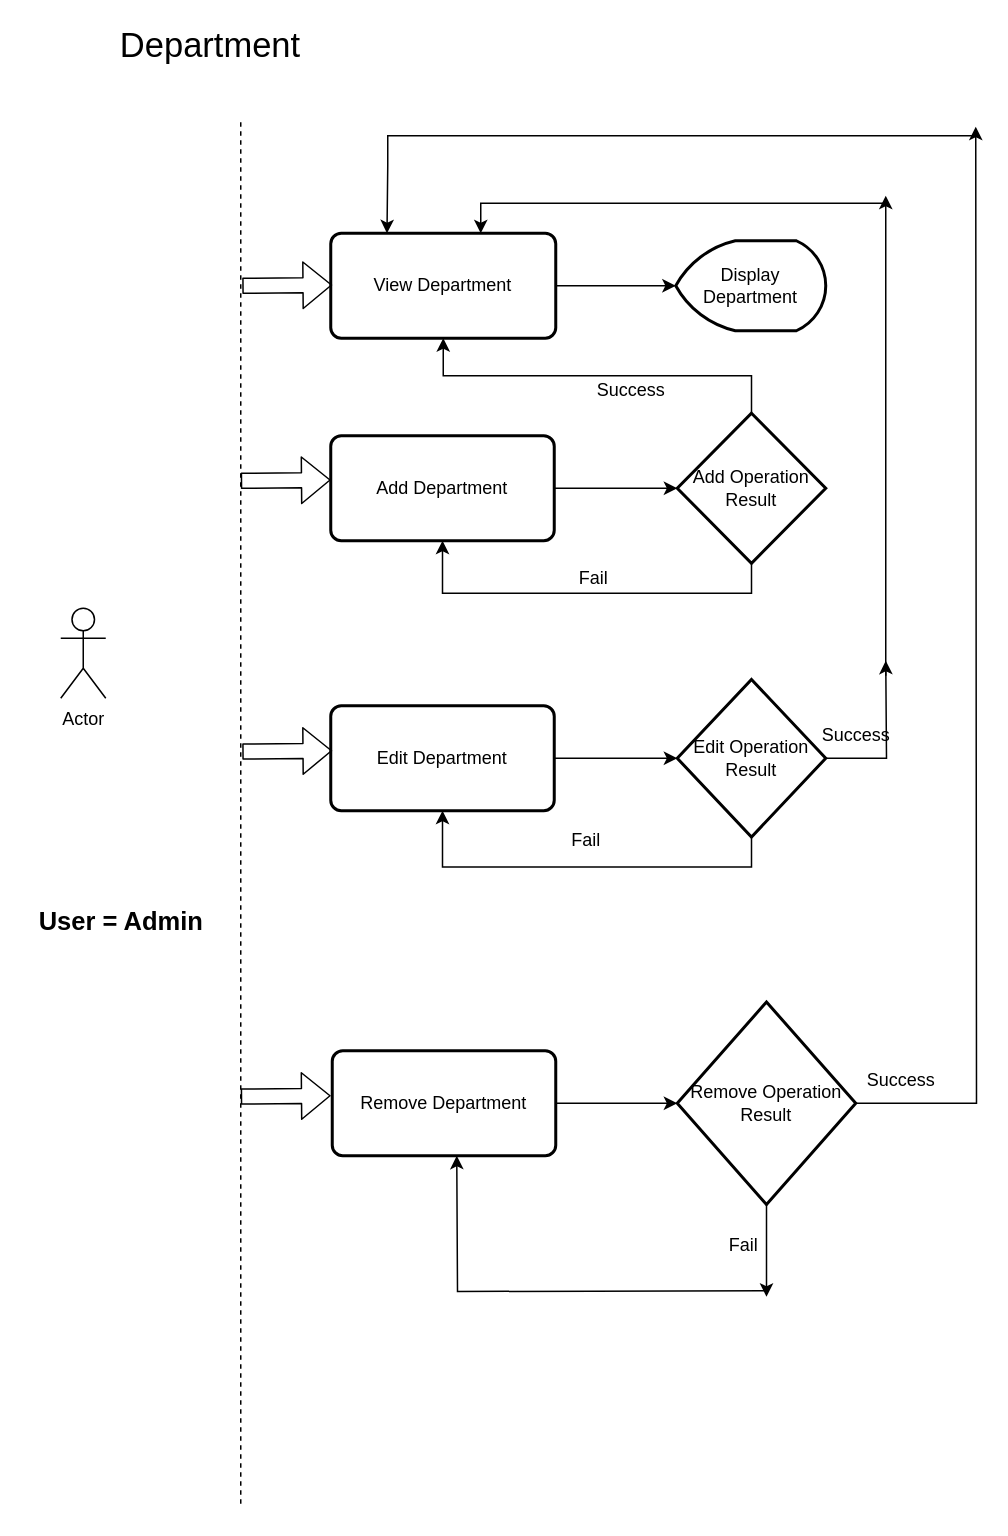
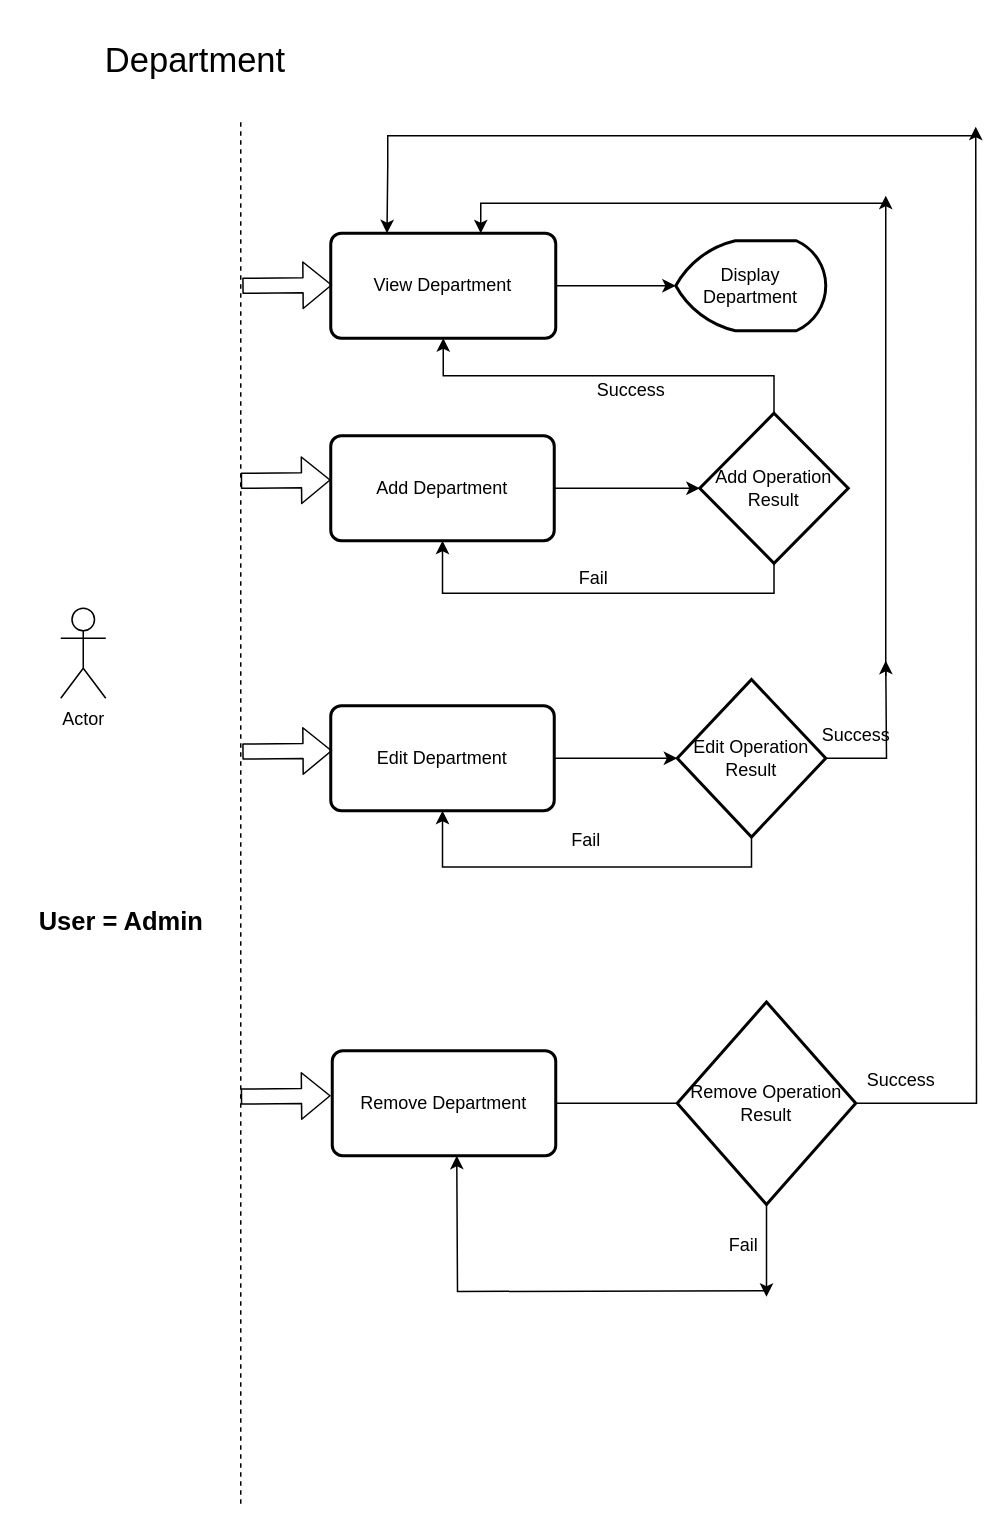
node "Department": moved (211, 46) -> (196, 61)
node "Add Operation Result": moved (752, 488) -> (774, 488)
edge "Remove Department" -> "Remove Operation Result": arrowhead classic -> none
